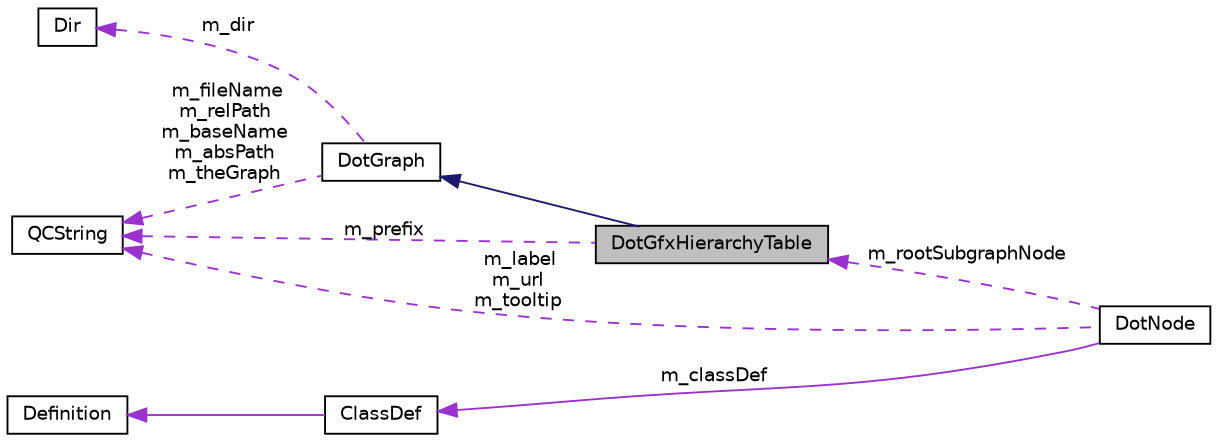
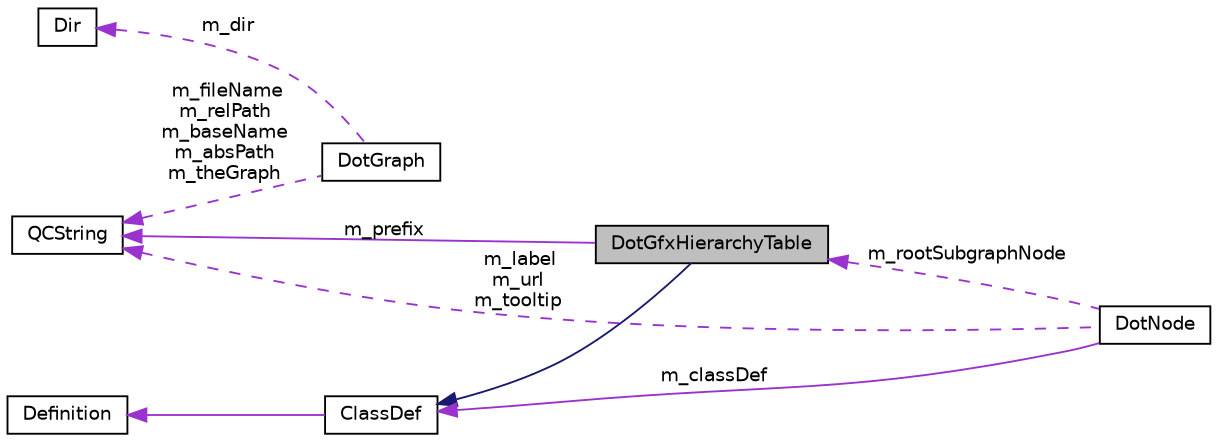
edge "DotGfxHierarchyTable" -> "DotGraph": now "DotGfxHierarchyTable" -> "ClassDef"
edge "DotGfxHierarchyTable" -> "QCString": style dashed -> solid
